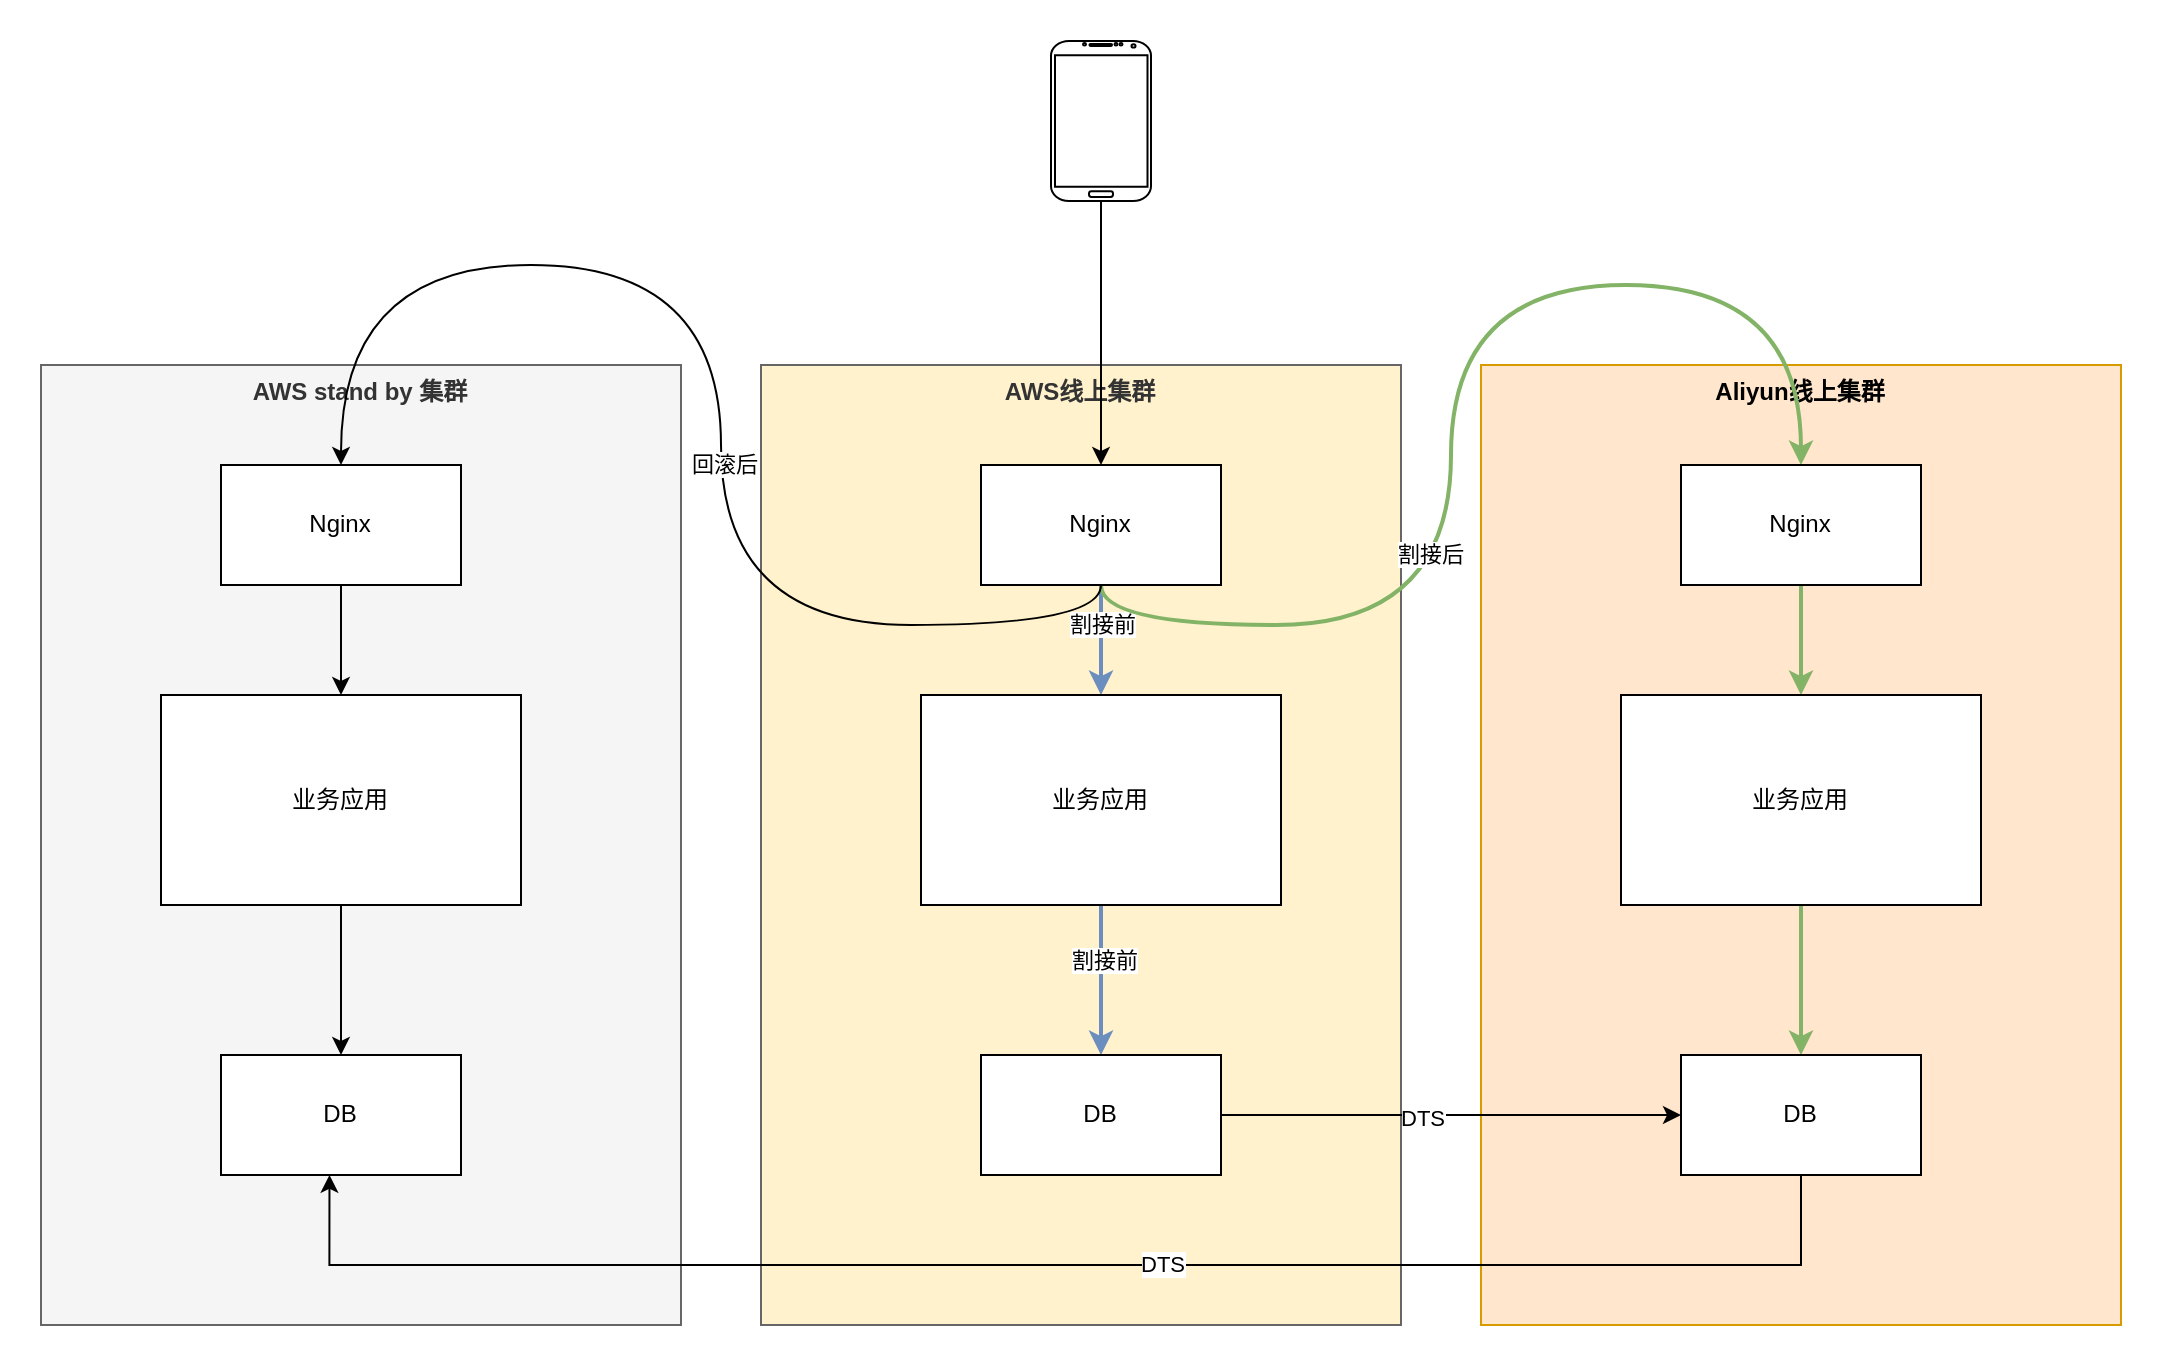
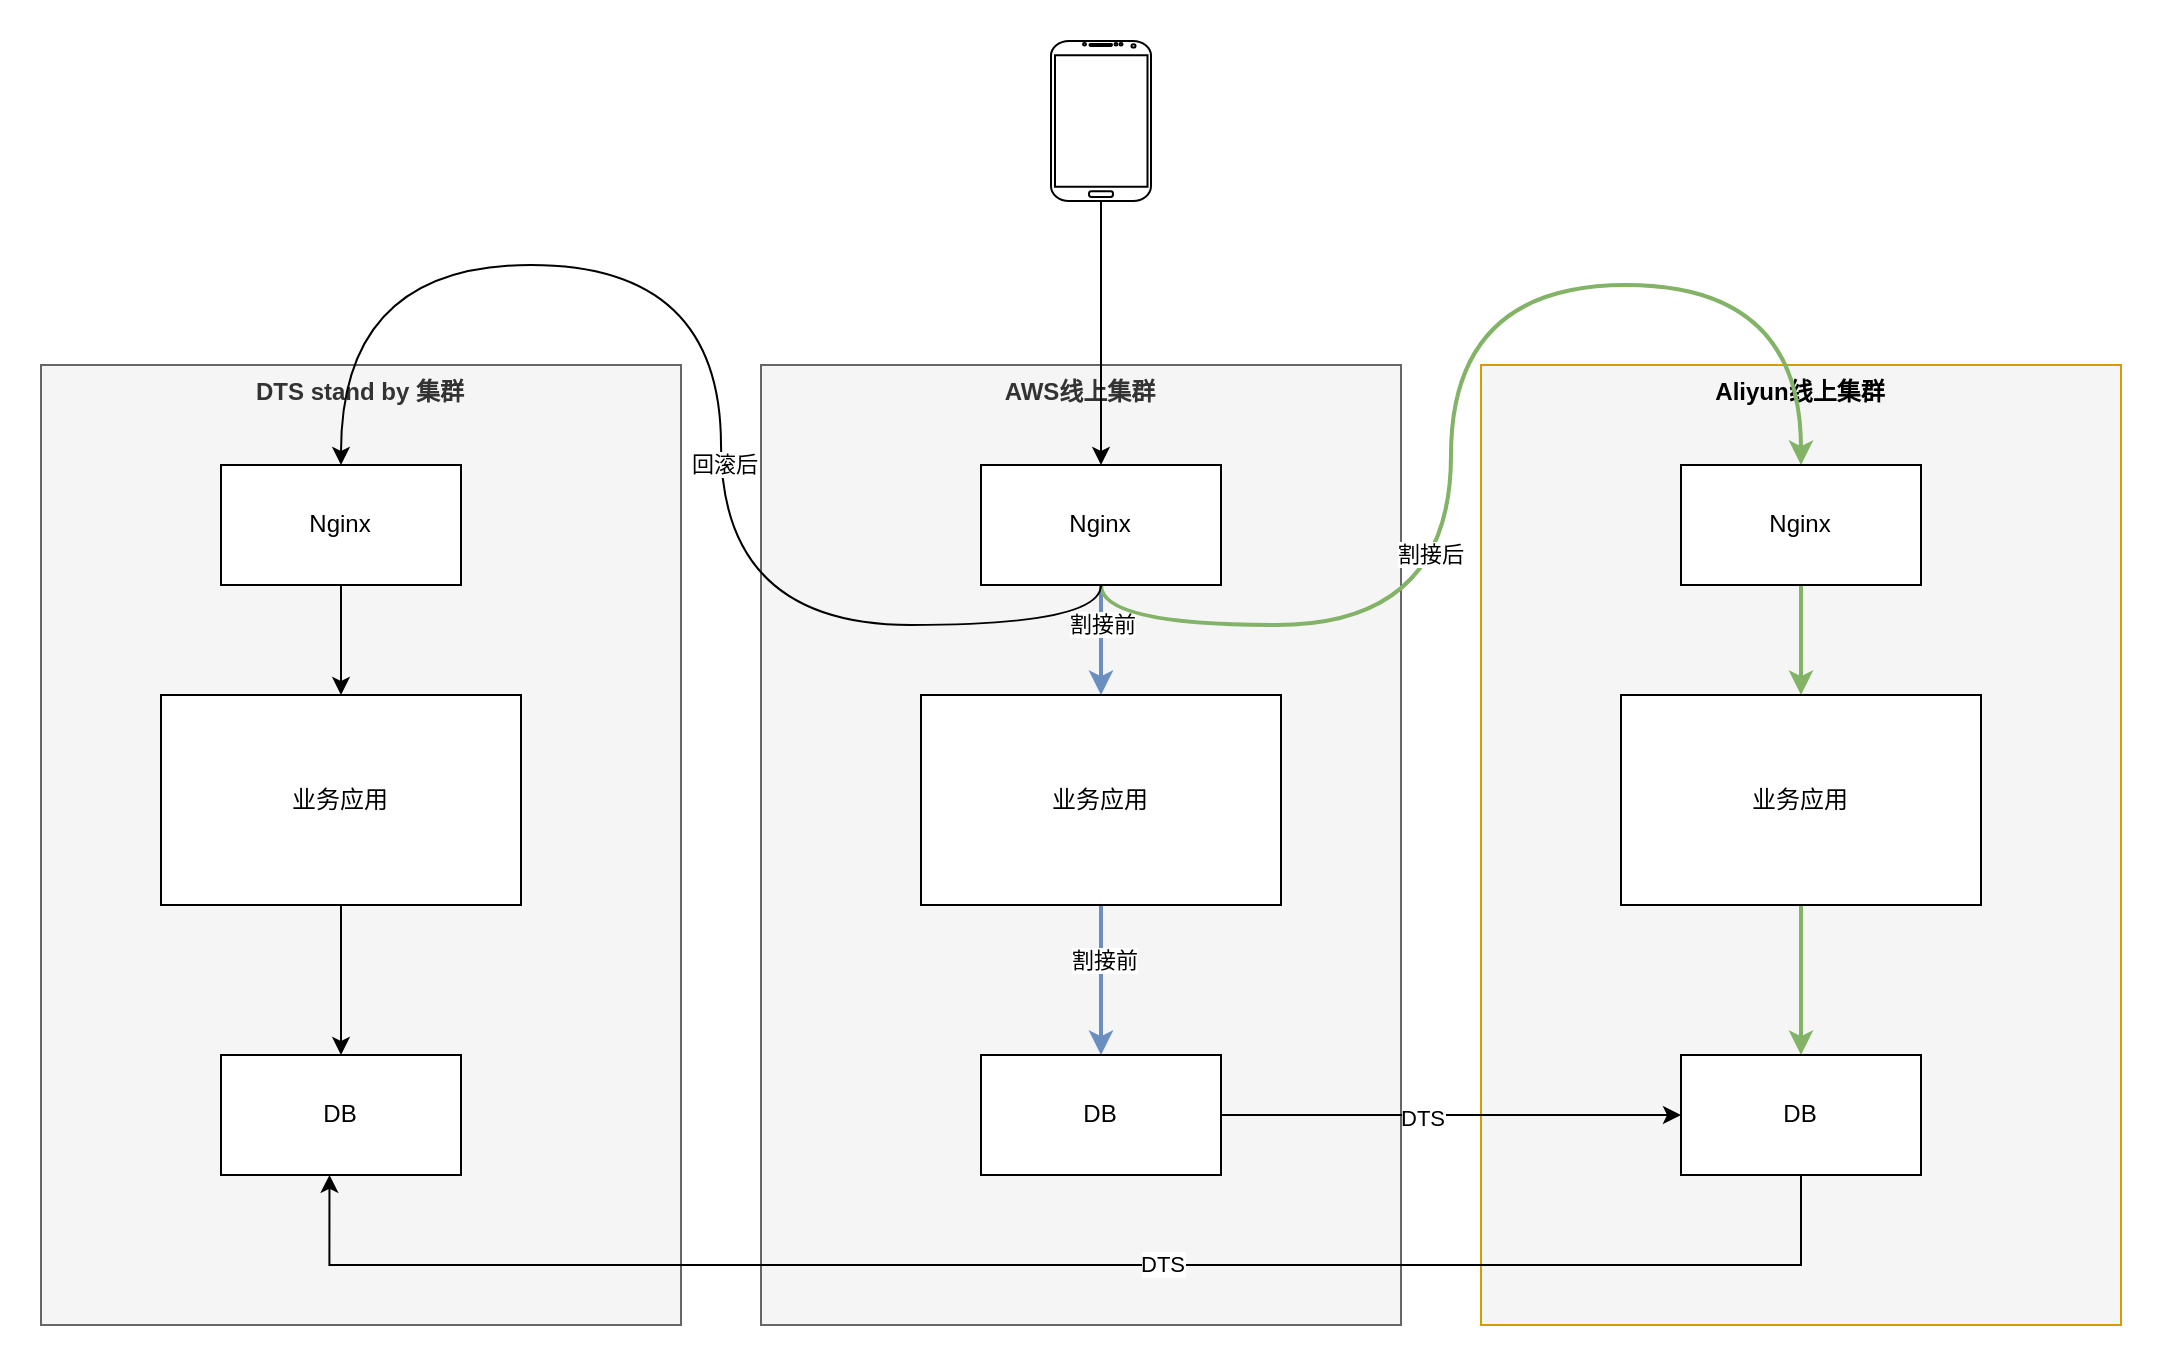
node "AWS stand by 集群": label "AWS stand by 集群" -> "DTS stand by 集群"
node "AWS线上集群": fillcolor #fff2cc -> #f5f5f5
node "Aliyun线上集群": fillcolor #ffe6cc -> #f5f5f5
